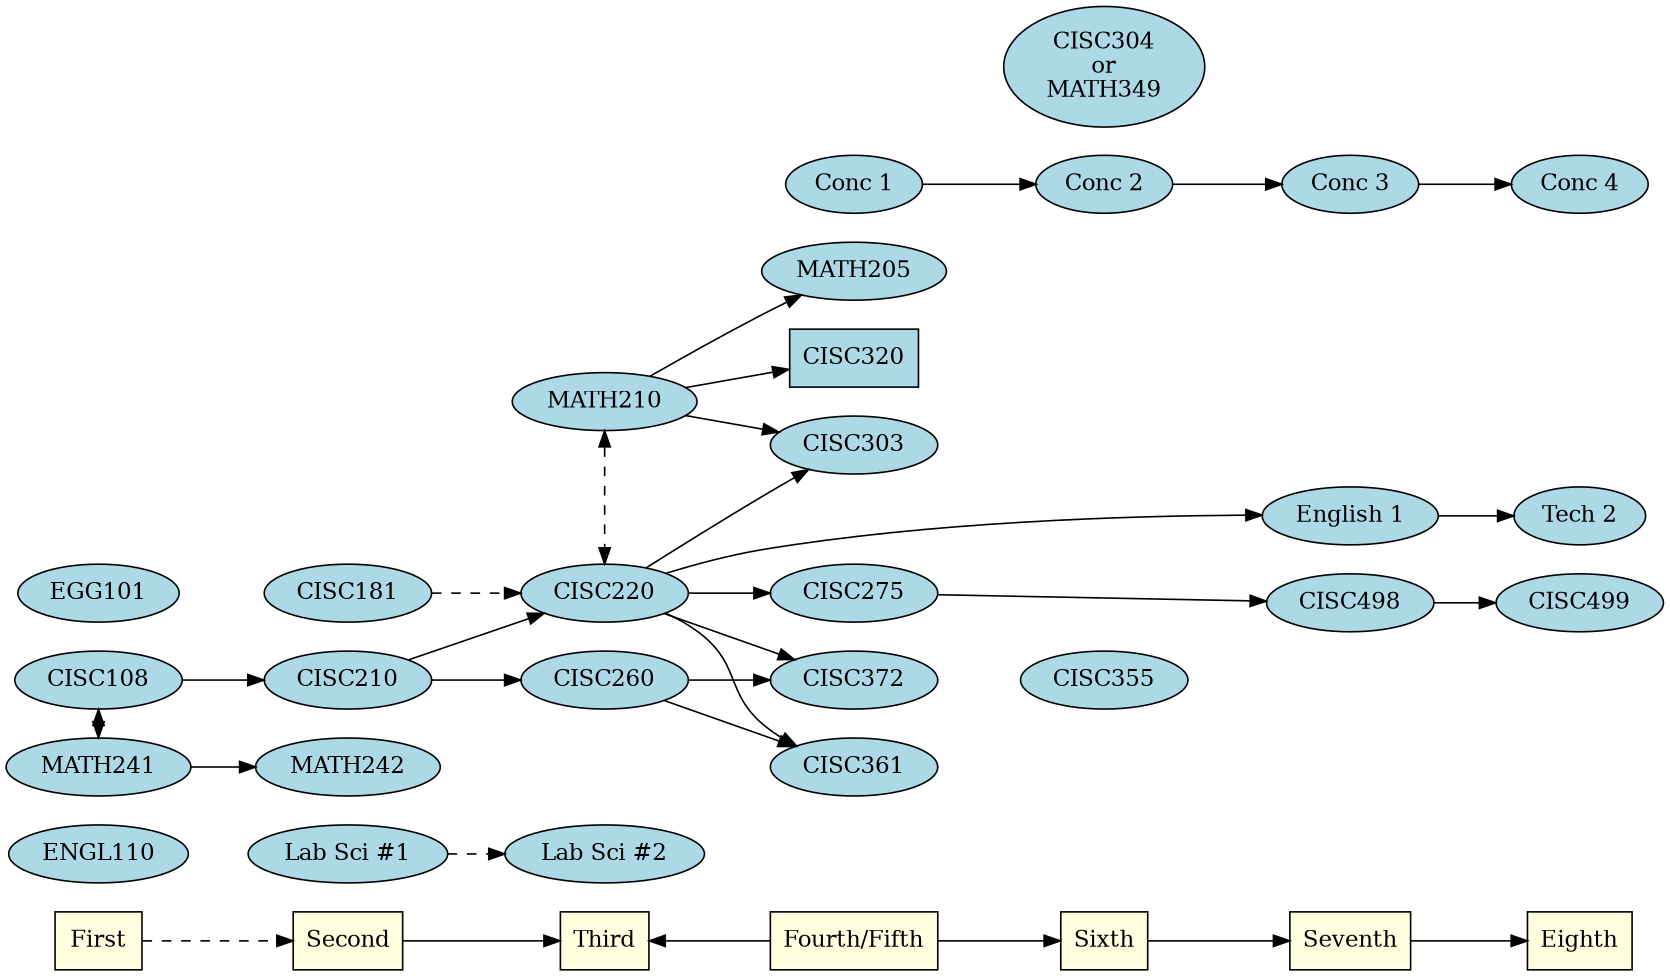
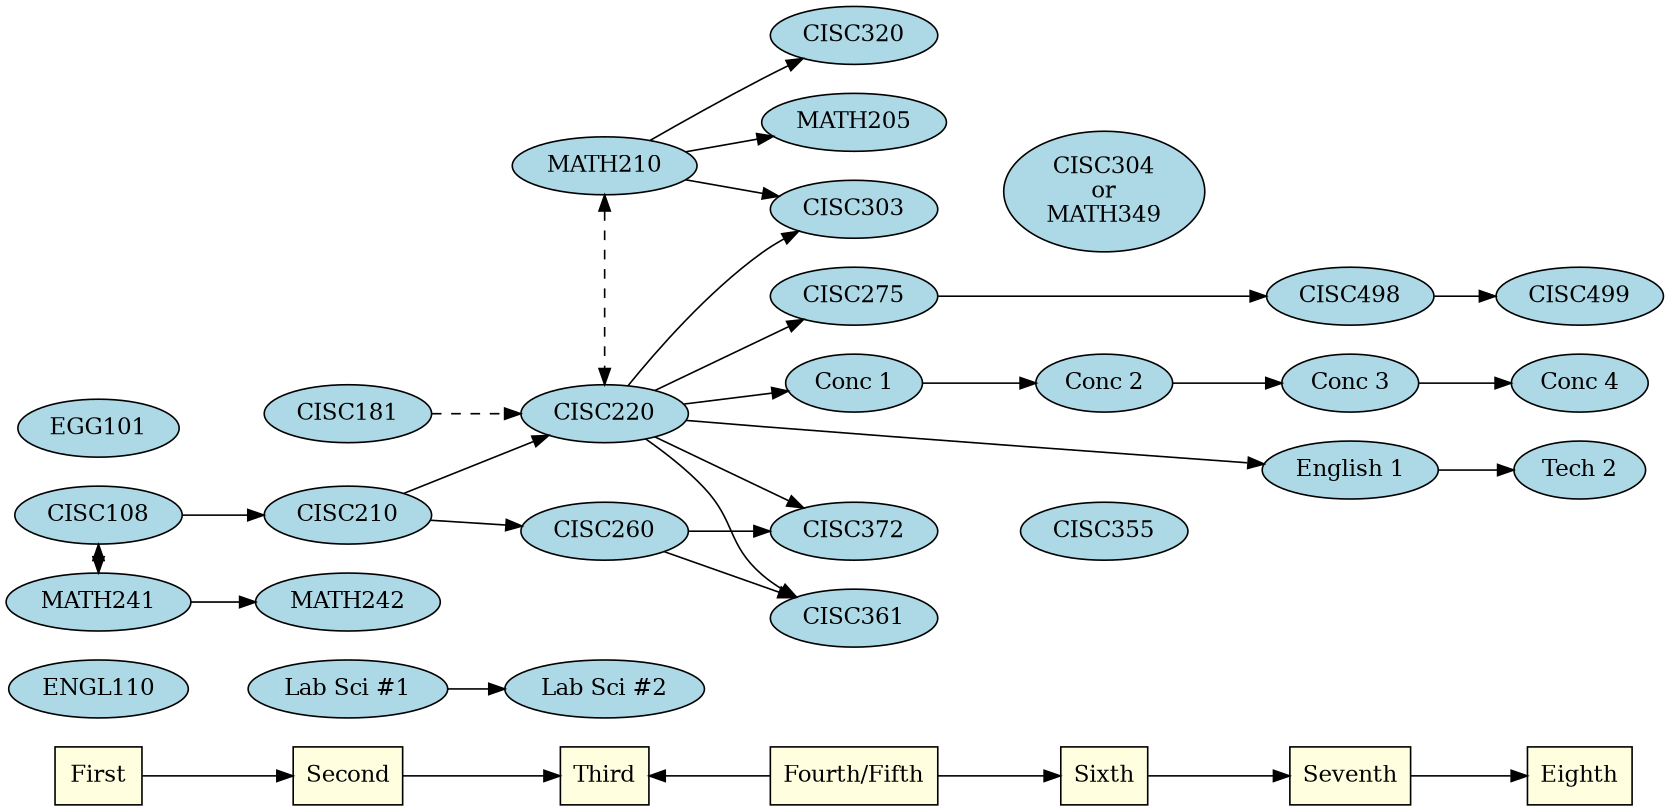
node "CISC320": shape box -> ellipse
edge "CISC220" -> "Conc 1": added
edge "Lab Sci #1" -> "Lab Sci #2": style dashed -> solid
edge "First" -> "Second": style dashed -> solid
